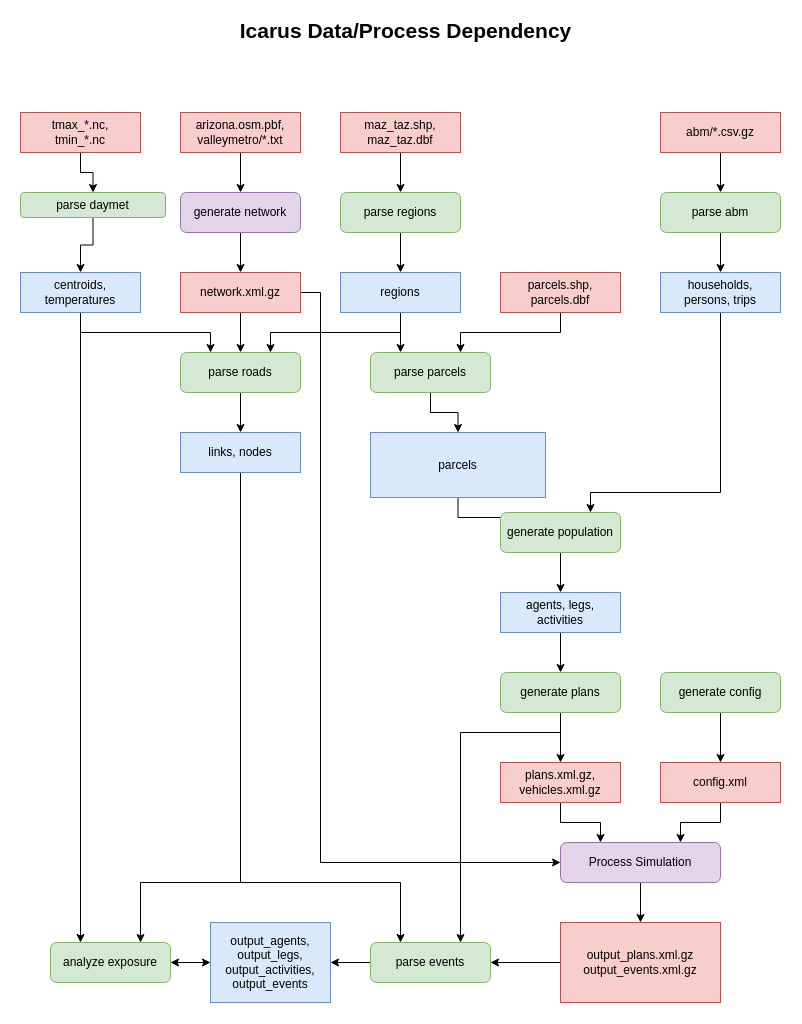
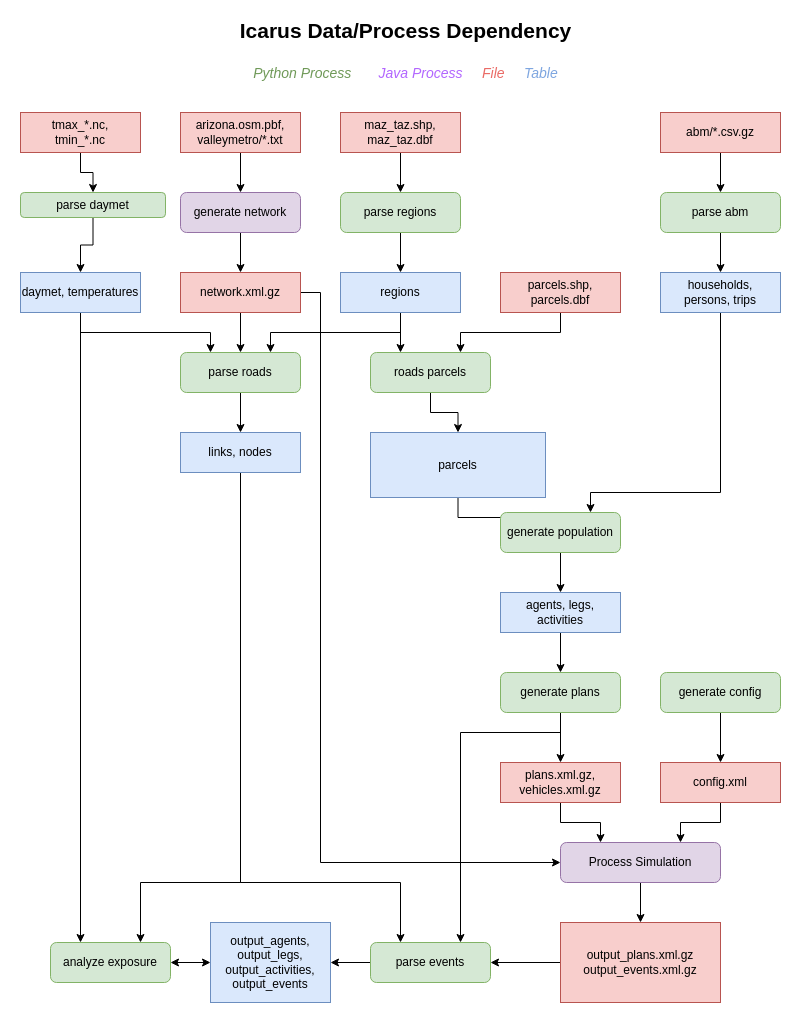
node "Python Process Java Process File Table": added
node "centroids, temperatures": label "centroids, temperatures" -> "daymet, temperatures"
node "parse parcels": label "parse parcels" -> "roads parcels"
